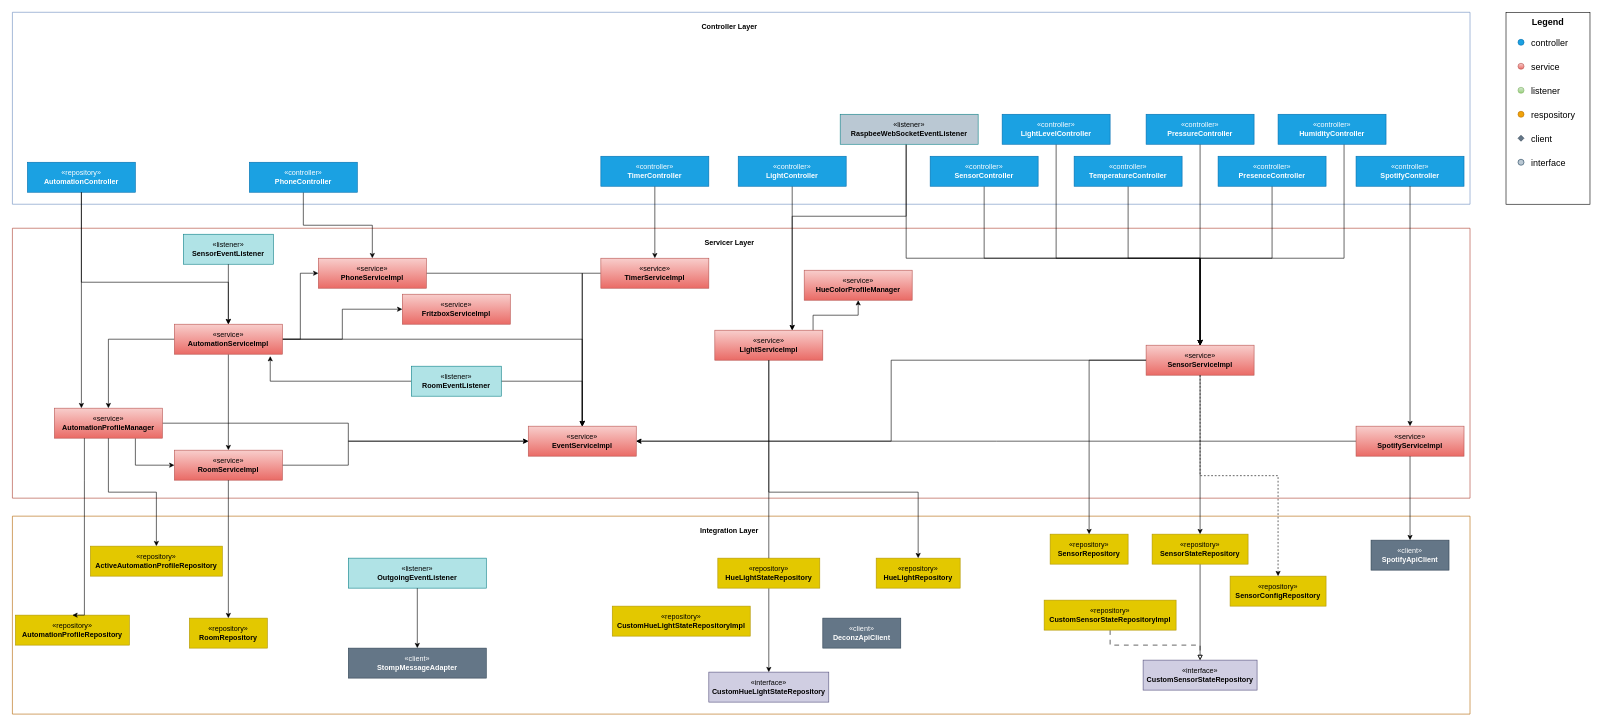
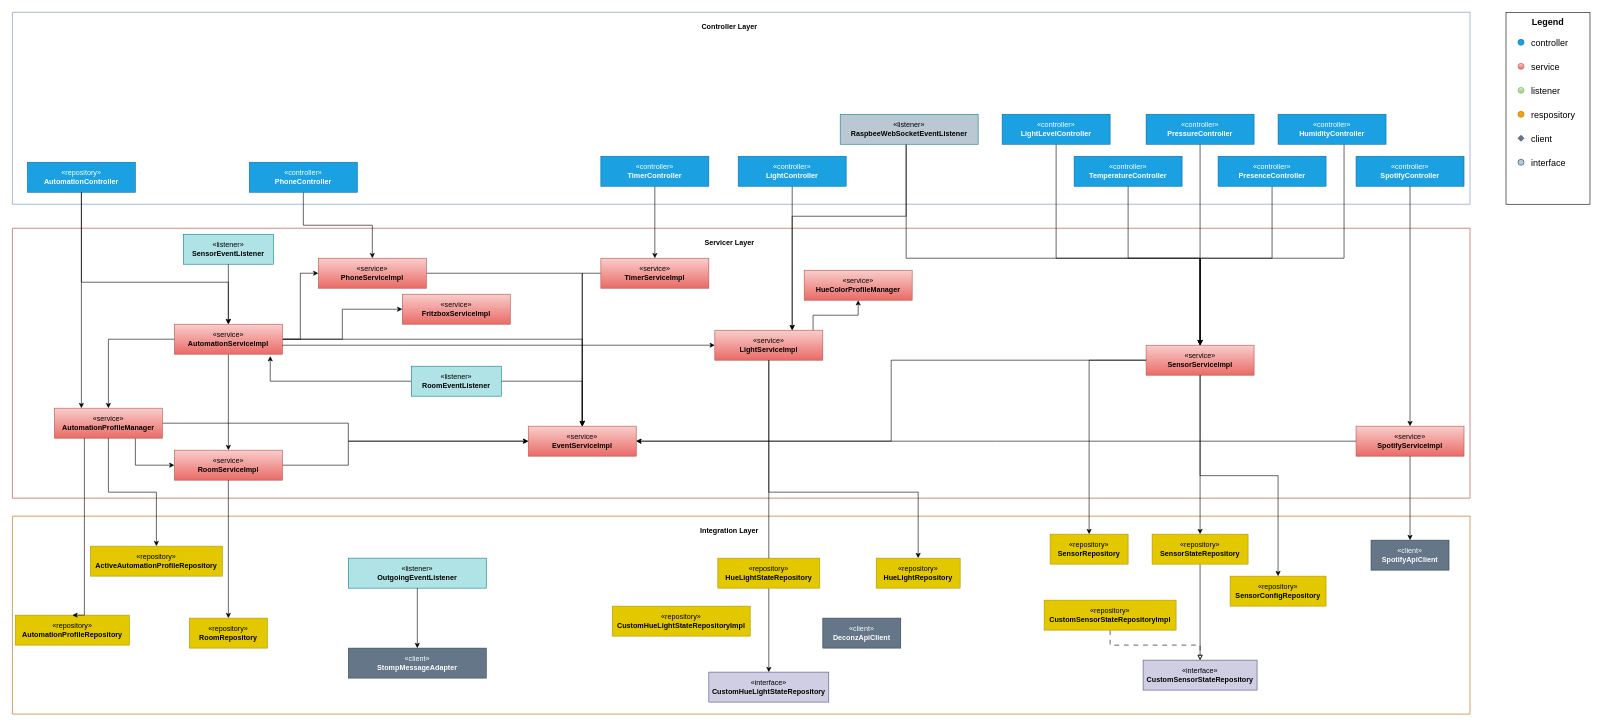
node "«controller» SensorController": removed
edge "«controller» SensorController" -> "«service» SensorServiceImpl": removed
edge "«service» AutomationServiceImpl" -> "«service» LightServiceImpl": added
edge "«service» SensorServiceImpl" -> "«repository» SensorConfigRepository": style dashed -> solid
